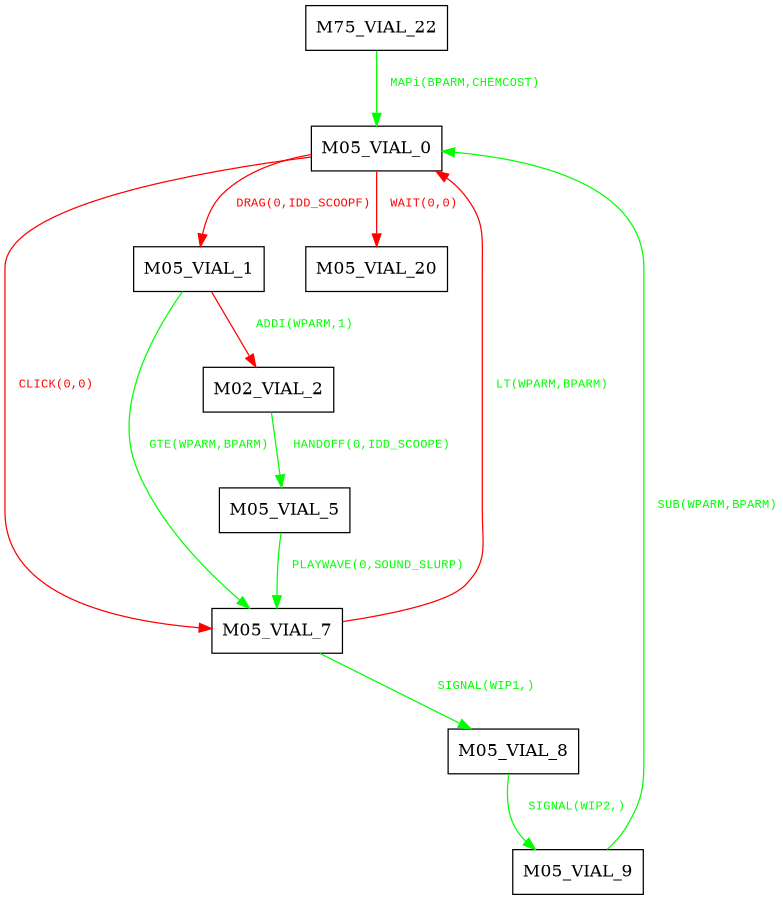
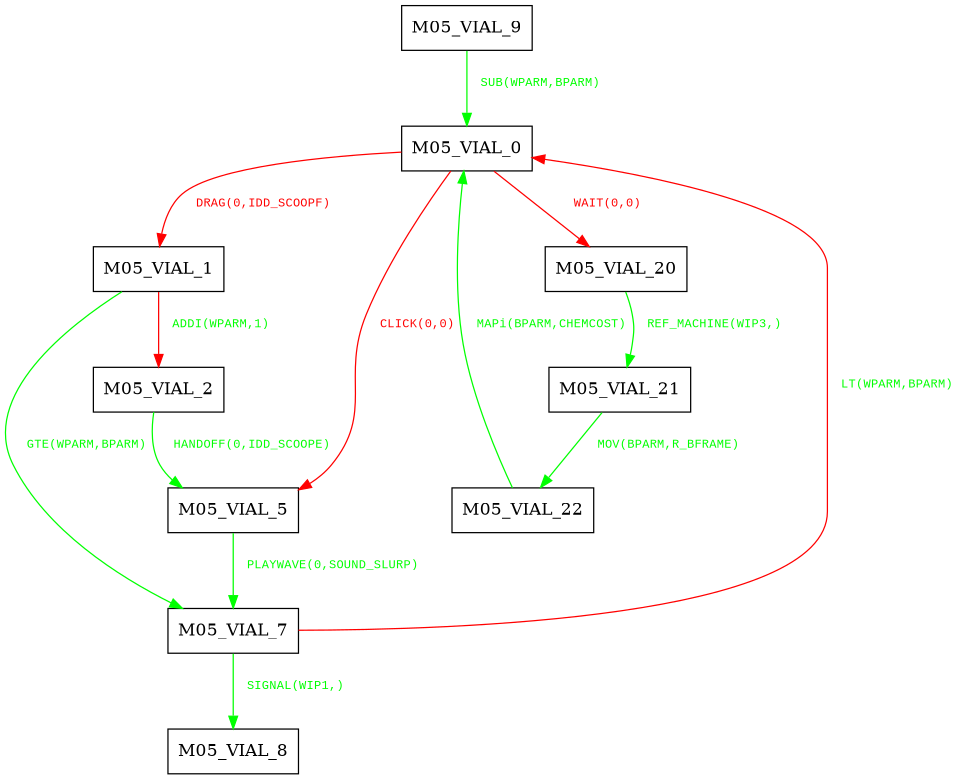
node "M75_VIAL_22": label "M75_VIAL_22" -> "M05_VIAL_22"
edge "M05_VIAL_0" -> "M05_VIAL_7": now "M05_VIAL_0" -> "M05_VIAL_5"
node "M02_VIAL_2": label "M02_VIAL_2" -> "M05_VIAL_2"
node "M05_VIAL_21": added
edge "M05_VIAL_8" -> "M05_VIAL_9": removed, label "SIGNAL(WIP2,)"
